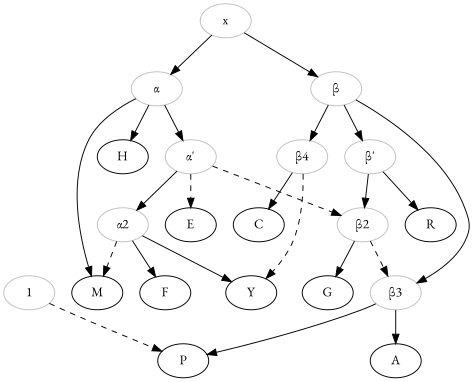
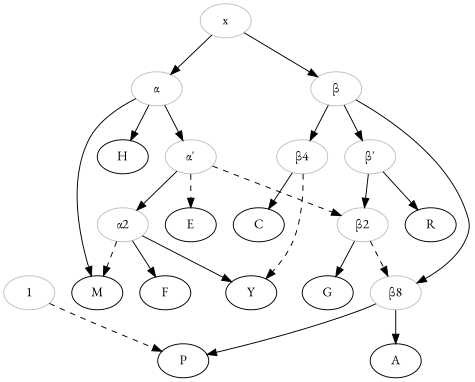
node "β3": label "β3" -> "β8"
